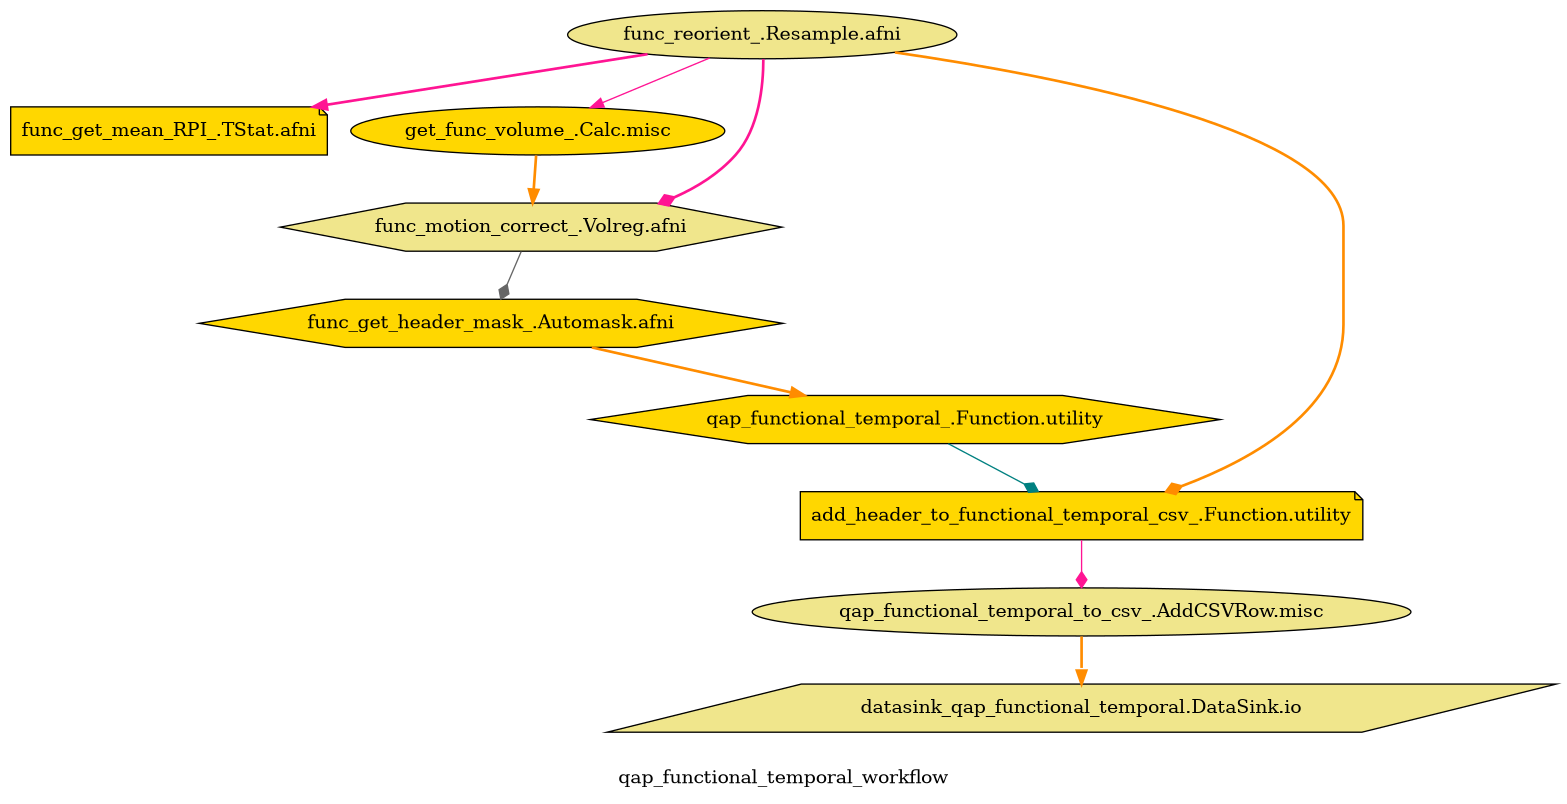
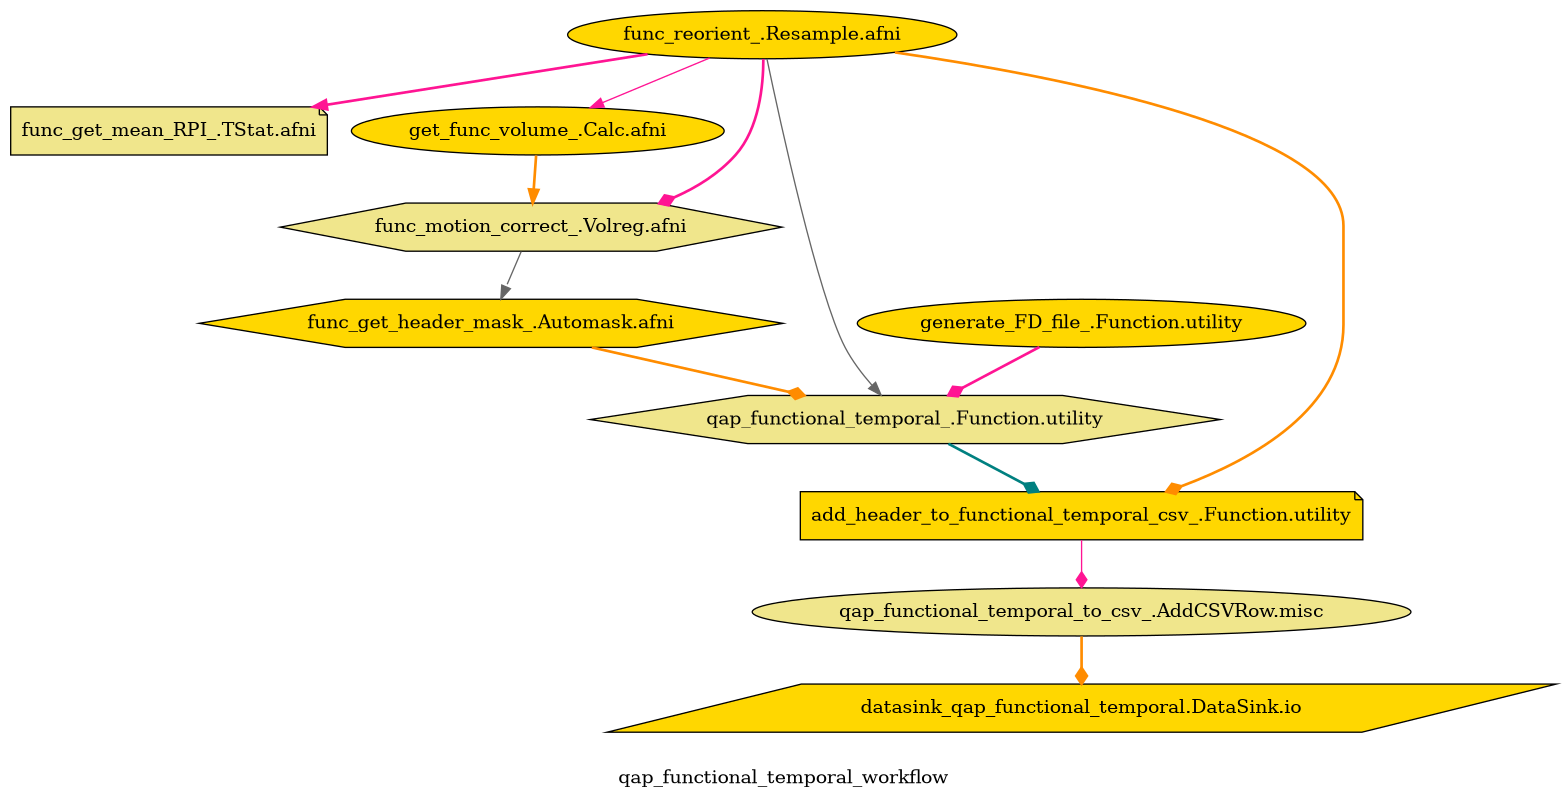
node "func_reorient_.Resample.afni": fillcolor khaki -> gold
node "func_get_mean_RPI_.TStat.afni": fillcolor gold -> khaki
node "get_func_volume_.Calc.misc": label "get_func_volume_.Calc.misc" -> "get_func_volume_.Calc.afni"
edge "func_reorient_.Resample.afni" -> "qap_functional_temporal_.Function.utility": added
edge "func_motion_correct_.Volreg.afni" -> "func_get_header_mask_.Automask.afni": arrowhead diamond -> normal
node "generate_FD_file_.Function.utility": added
edge "func_get_header_mask_.Automask.afni" -> "qap_functional_temporal_.Function.utility": arrowhead normal -> diamond
node "qap_functional_temporal_.Function.utility": fillcolor gold -> khaki
edge "qap_functional_temporal_.Function.utility" -> "add_header_to_functional_temporal_csv_.Function.utility": style solid -> bold
edge "qap_functional_temporal_to_csv_.AddCSVRow.misc" -> "datasink_qap_functional_temporal.DataSink.io": arrowhead normal -> diamond
node "datasink_qap_functional_temporal.DataSink.io": fillcolor khaki -> gold
